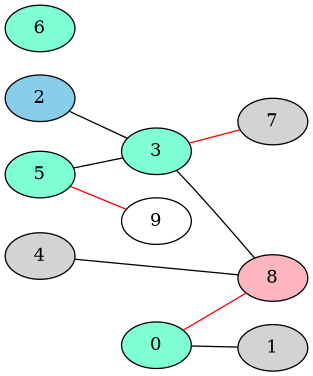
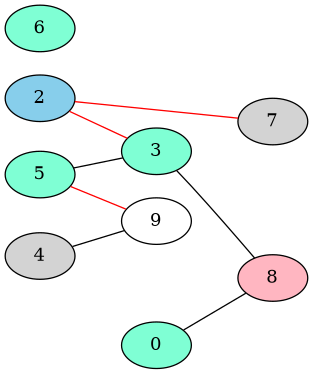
edge "2" -- "3": color black -> red
edge "7" -- "3": now "7" -- "2"
edge "4" -- "8": now "4" -- "9"
edge "8" -- "0": color red -> black
node "1": removed
